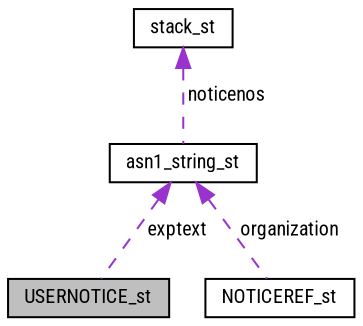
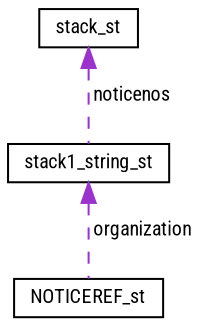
node "asn1_string_st": label "asn1_string_st" -> "stack1_string_st"
node "USERNOTICE_st": removed
